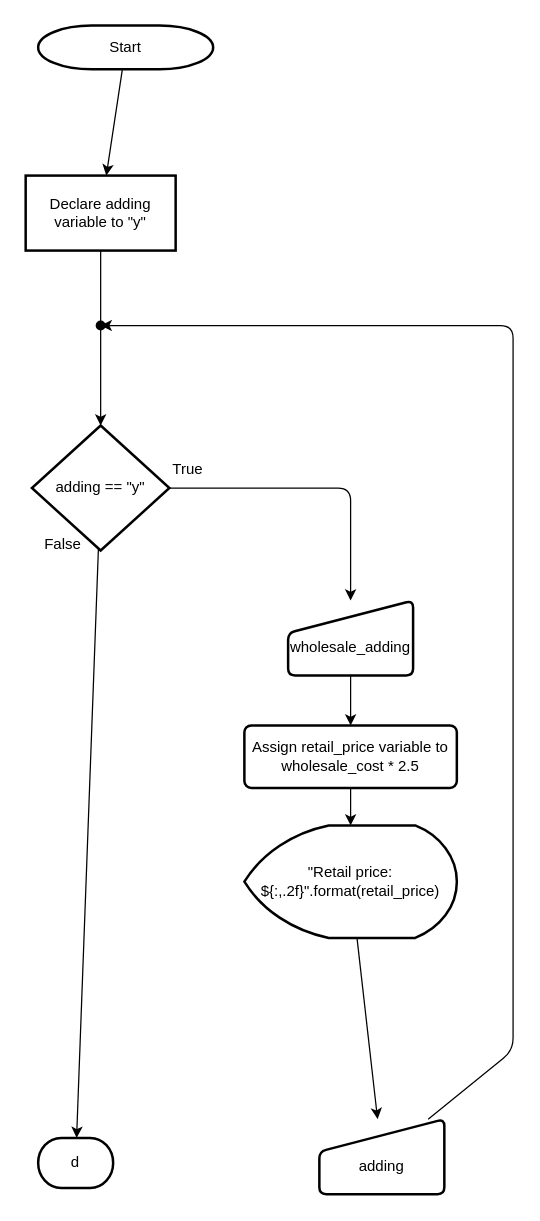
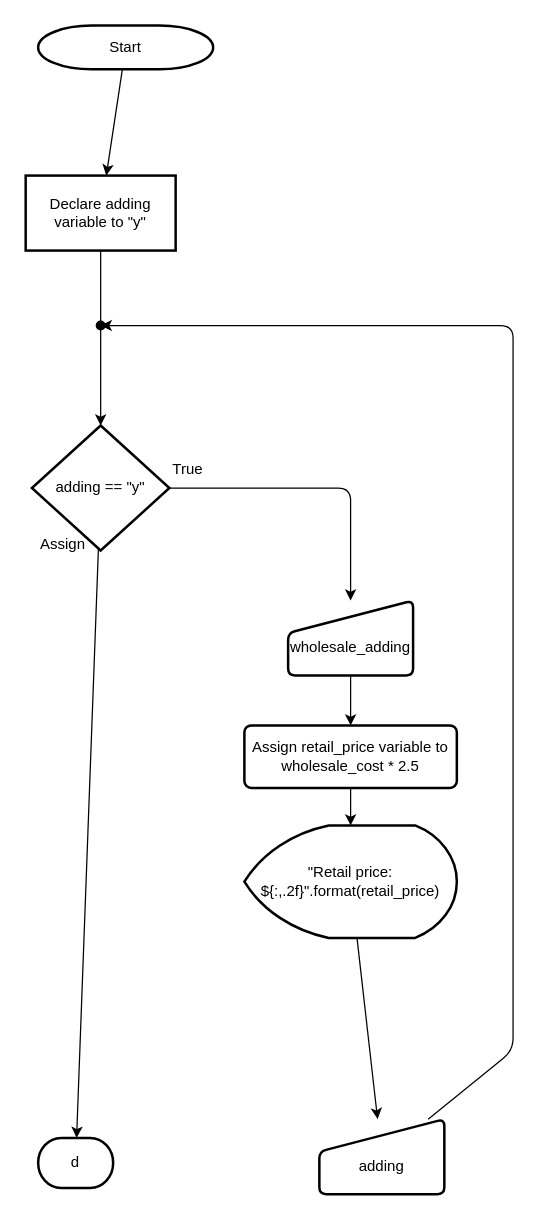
node "False": label "False" -> "Assign"
